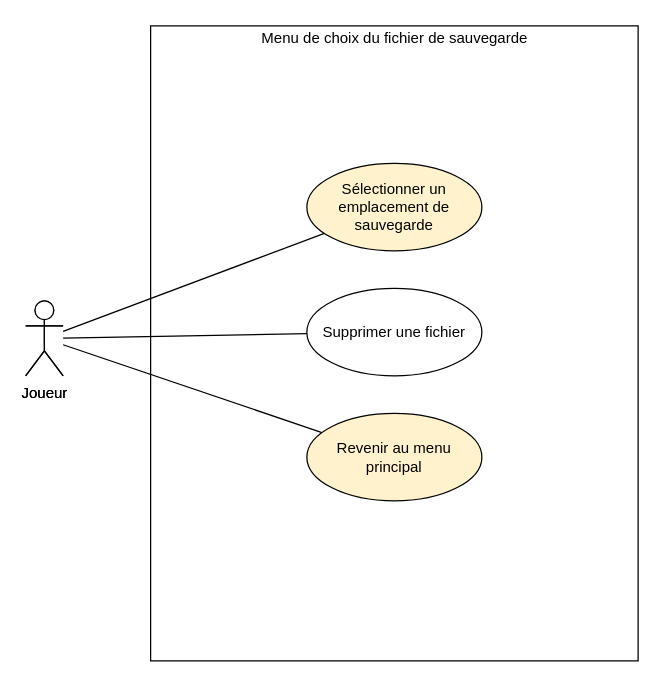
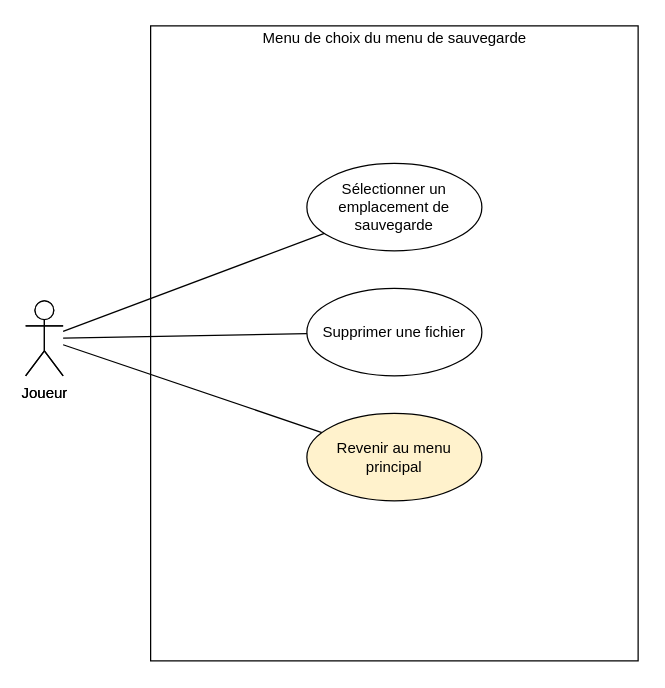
node "Menu de choix du fichier de sauvegarde": label "Menu de choix du fichier de sauvegarde" -> "Menu de choix du menu de sauvegarde"
node "Sélectionner un emplacement de sauvegarde": fillcolor #fff2cc -> #ffffff
